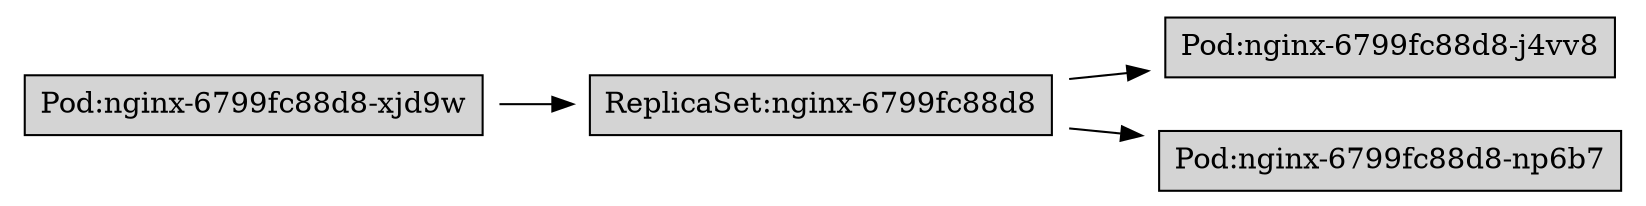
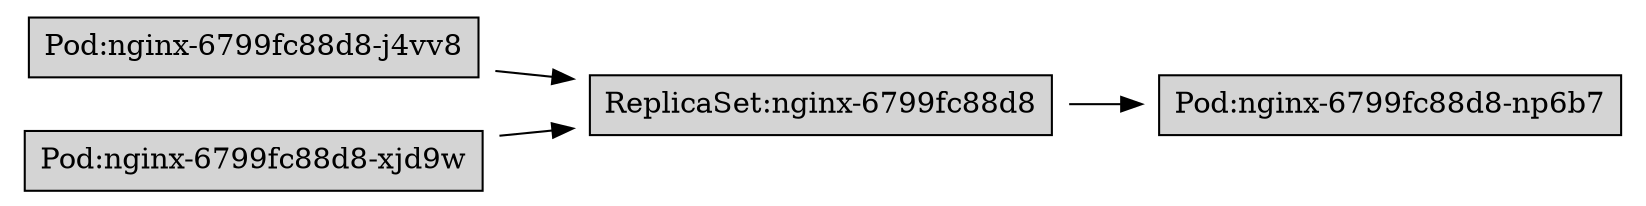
edge "ReplicaSet:nginx-6799fc88d8" -> "Pod:nginx-6799fc88d8-j4vv8": reversed
